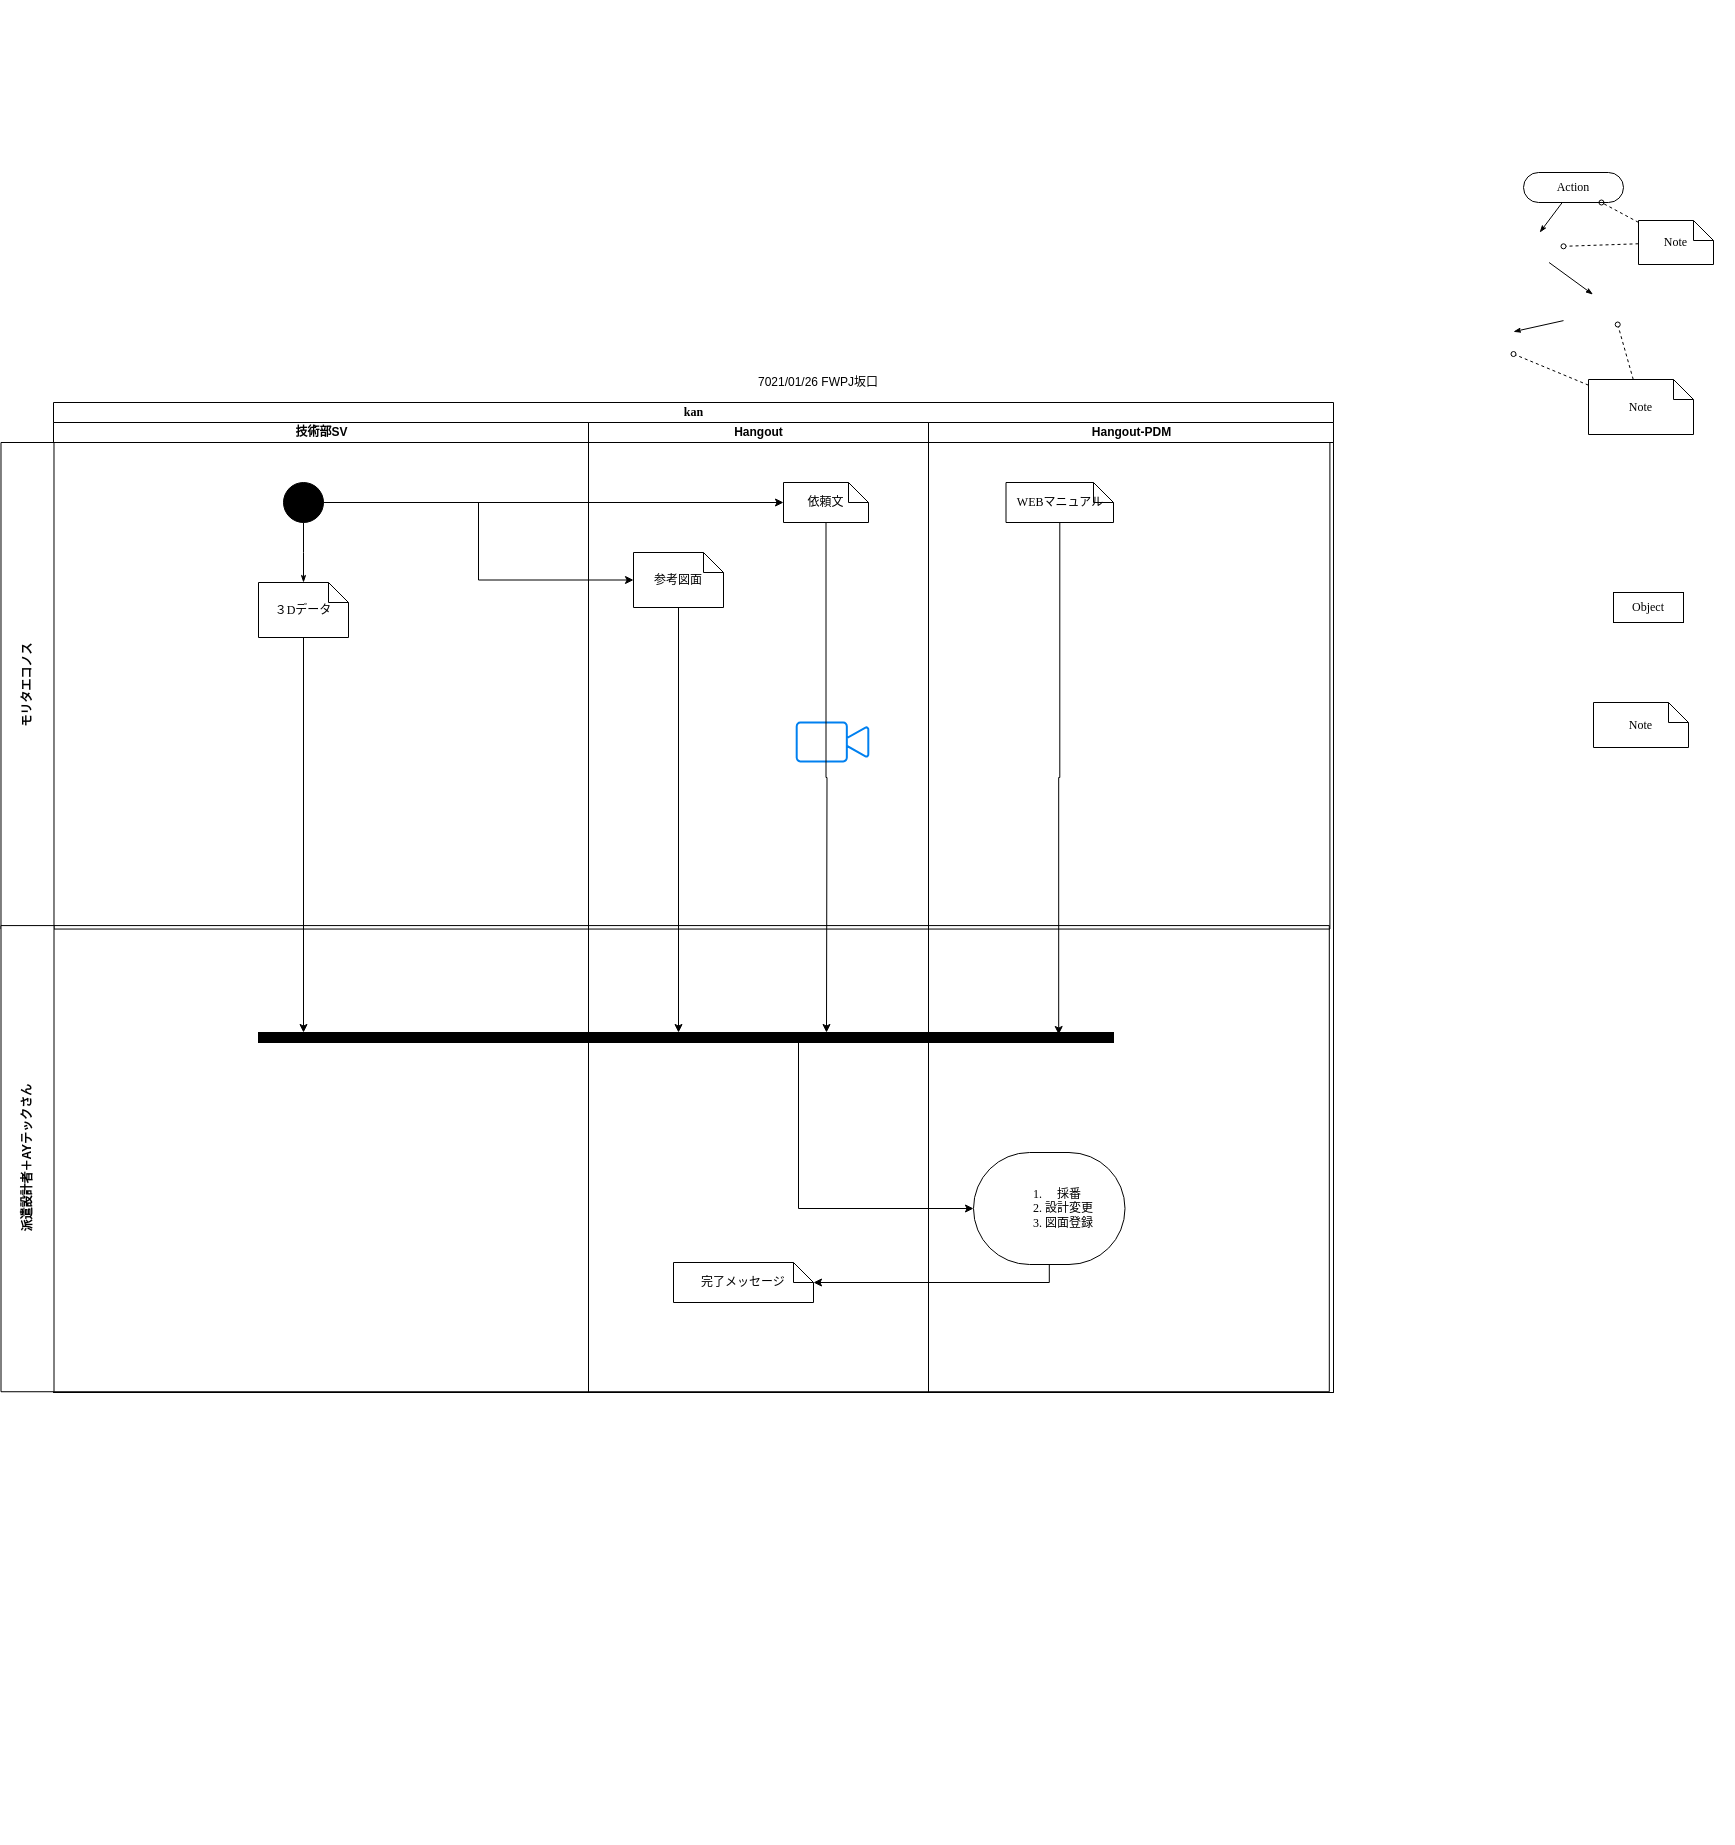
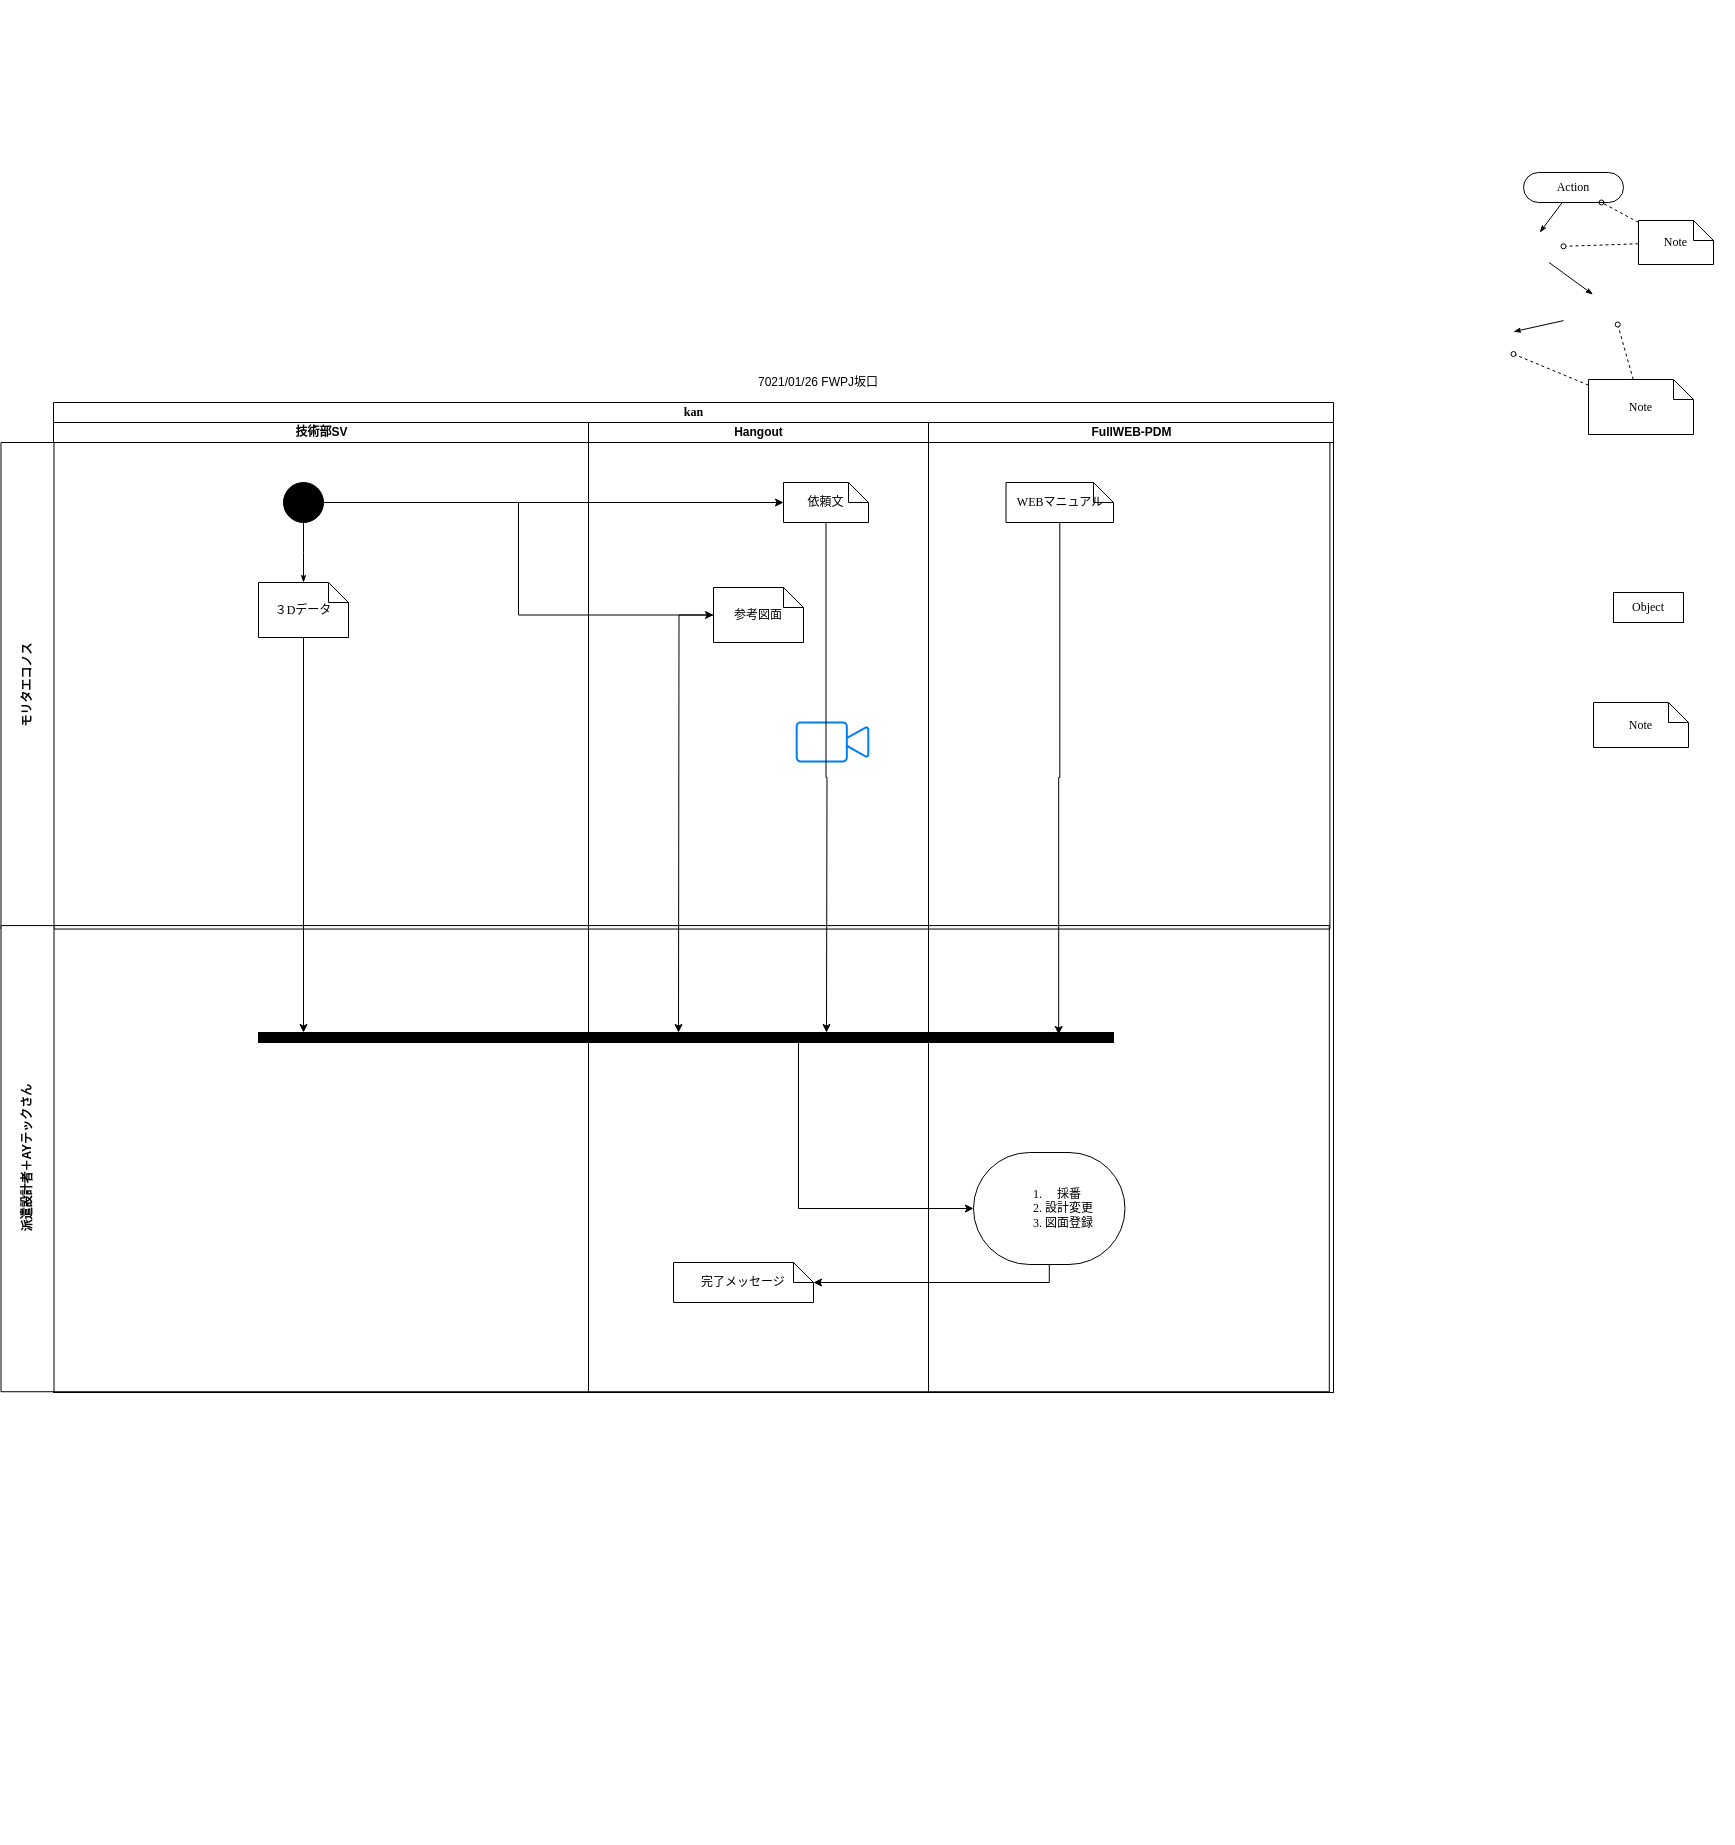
node "Hangout-PDM": label "Hangout-PDM" -> "FullWEB-PDM"
node "参考図面": moved (679, 580) -> (759, 615)
